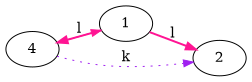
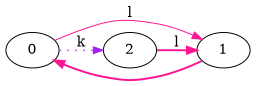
edge "1" -> "2": reversed
node "4": label "4" -> "0"
